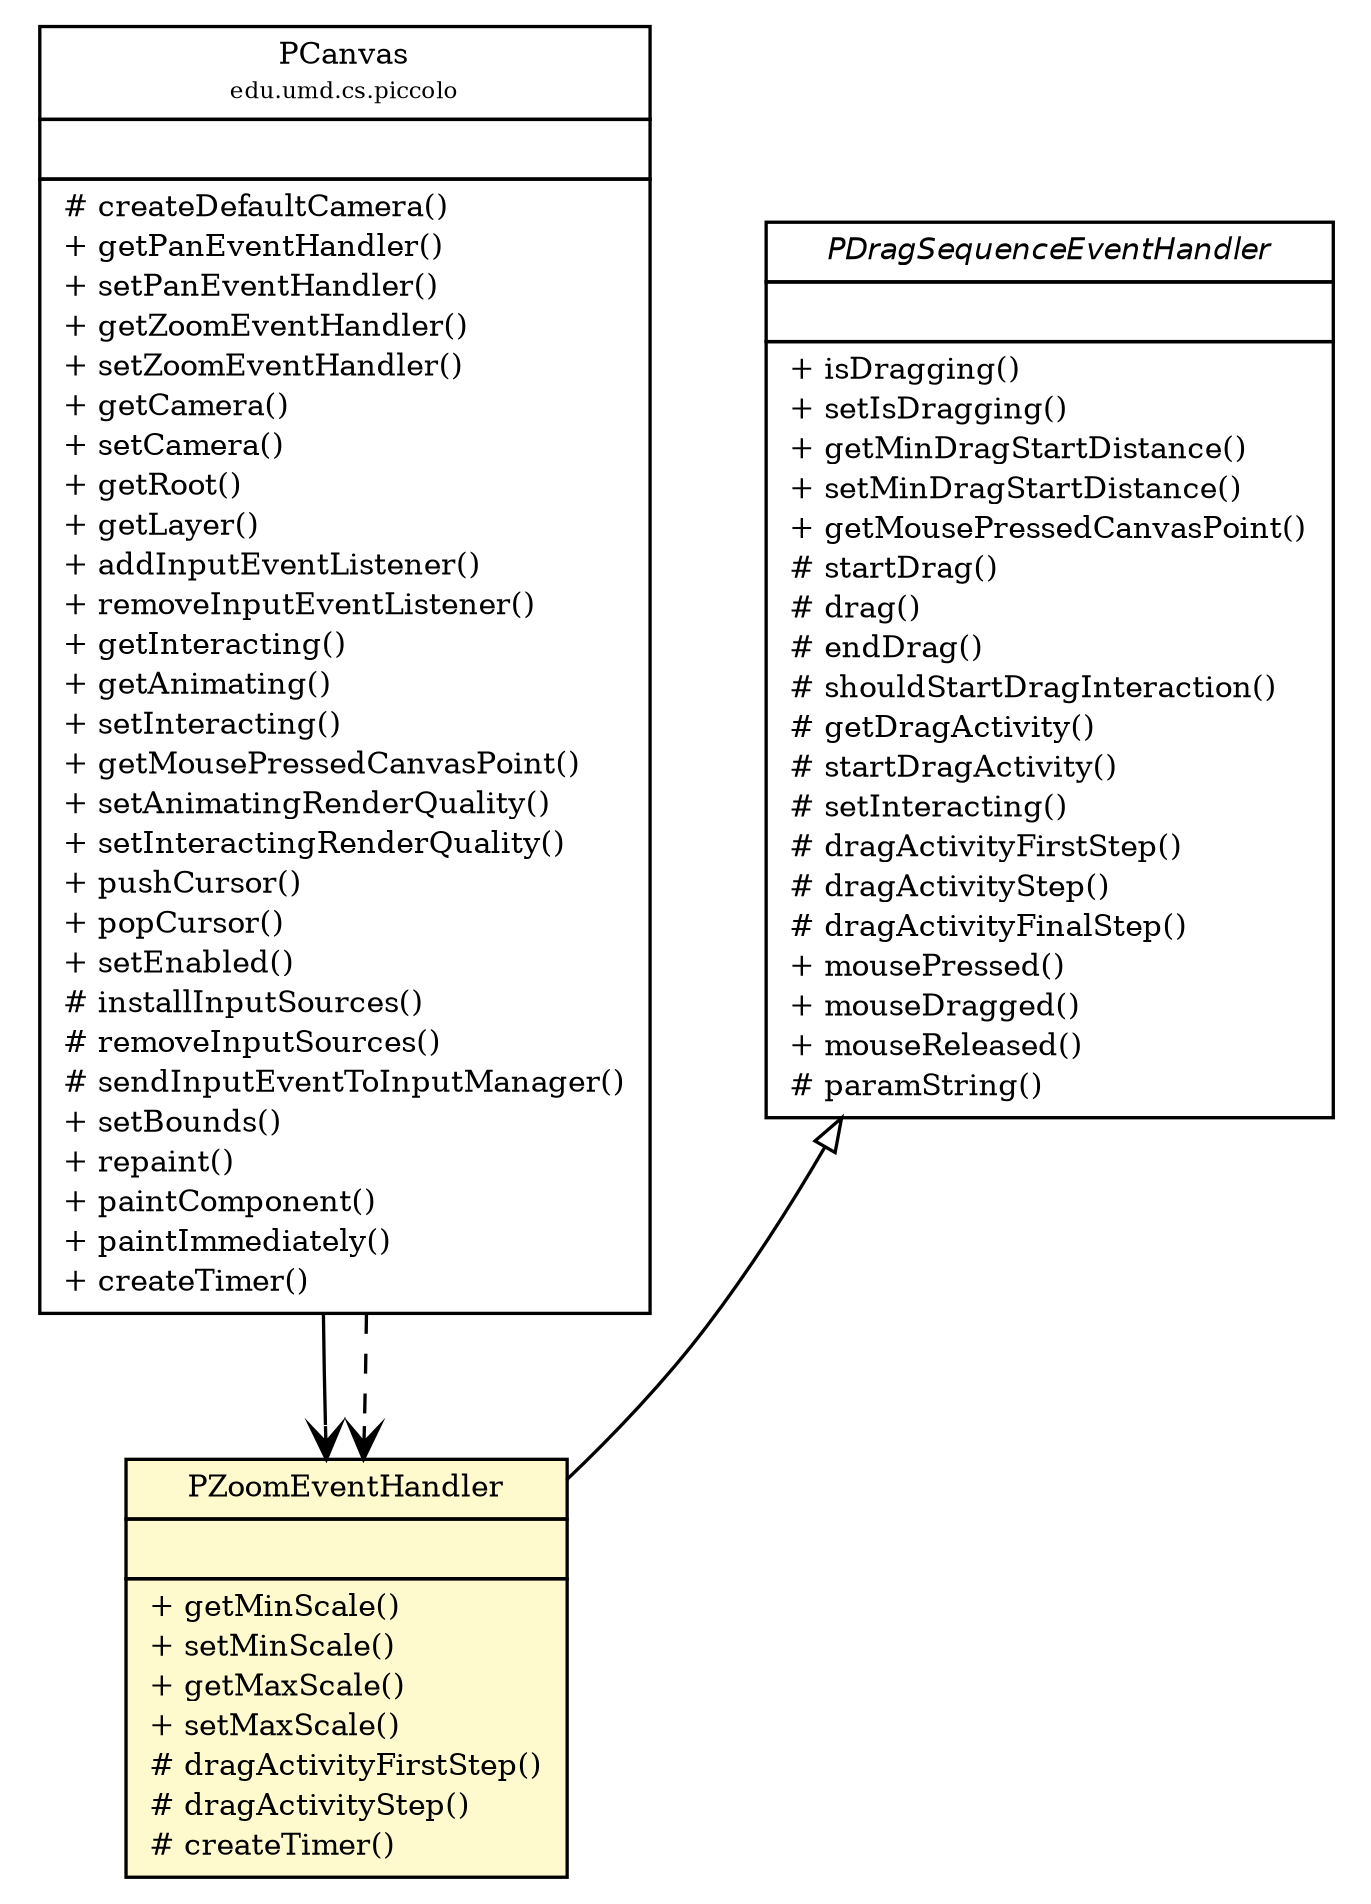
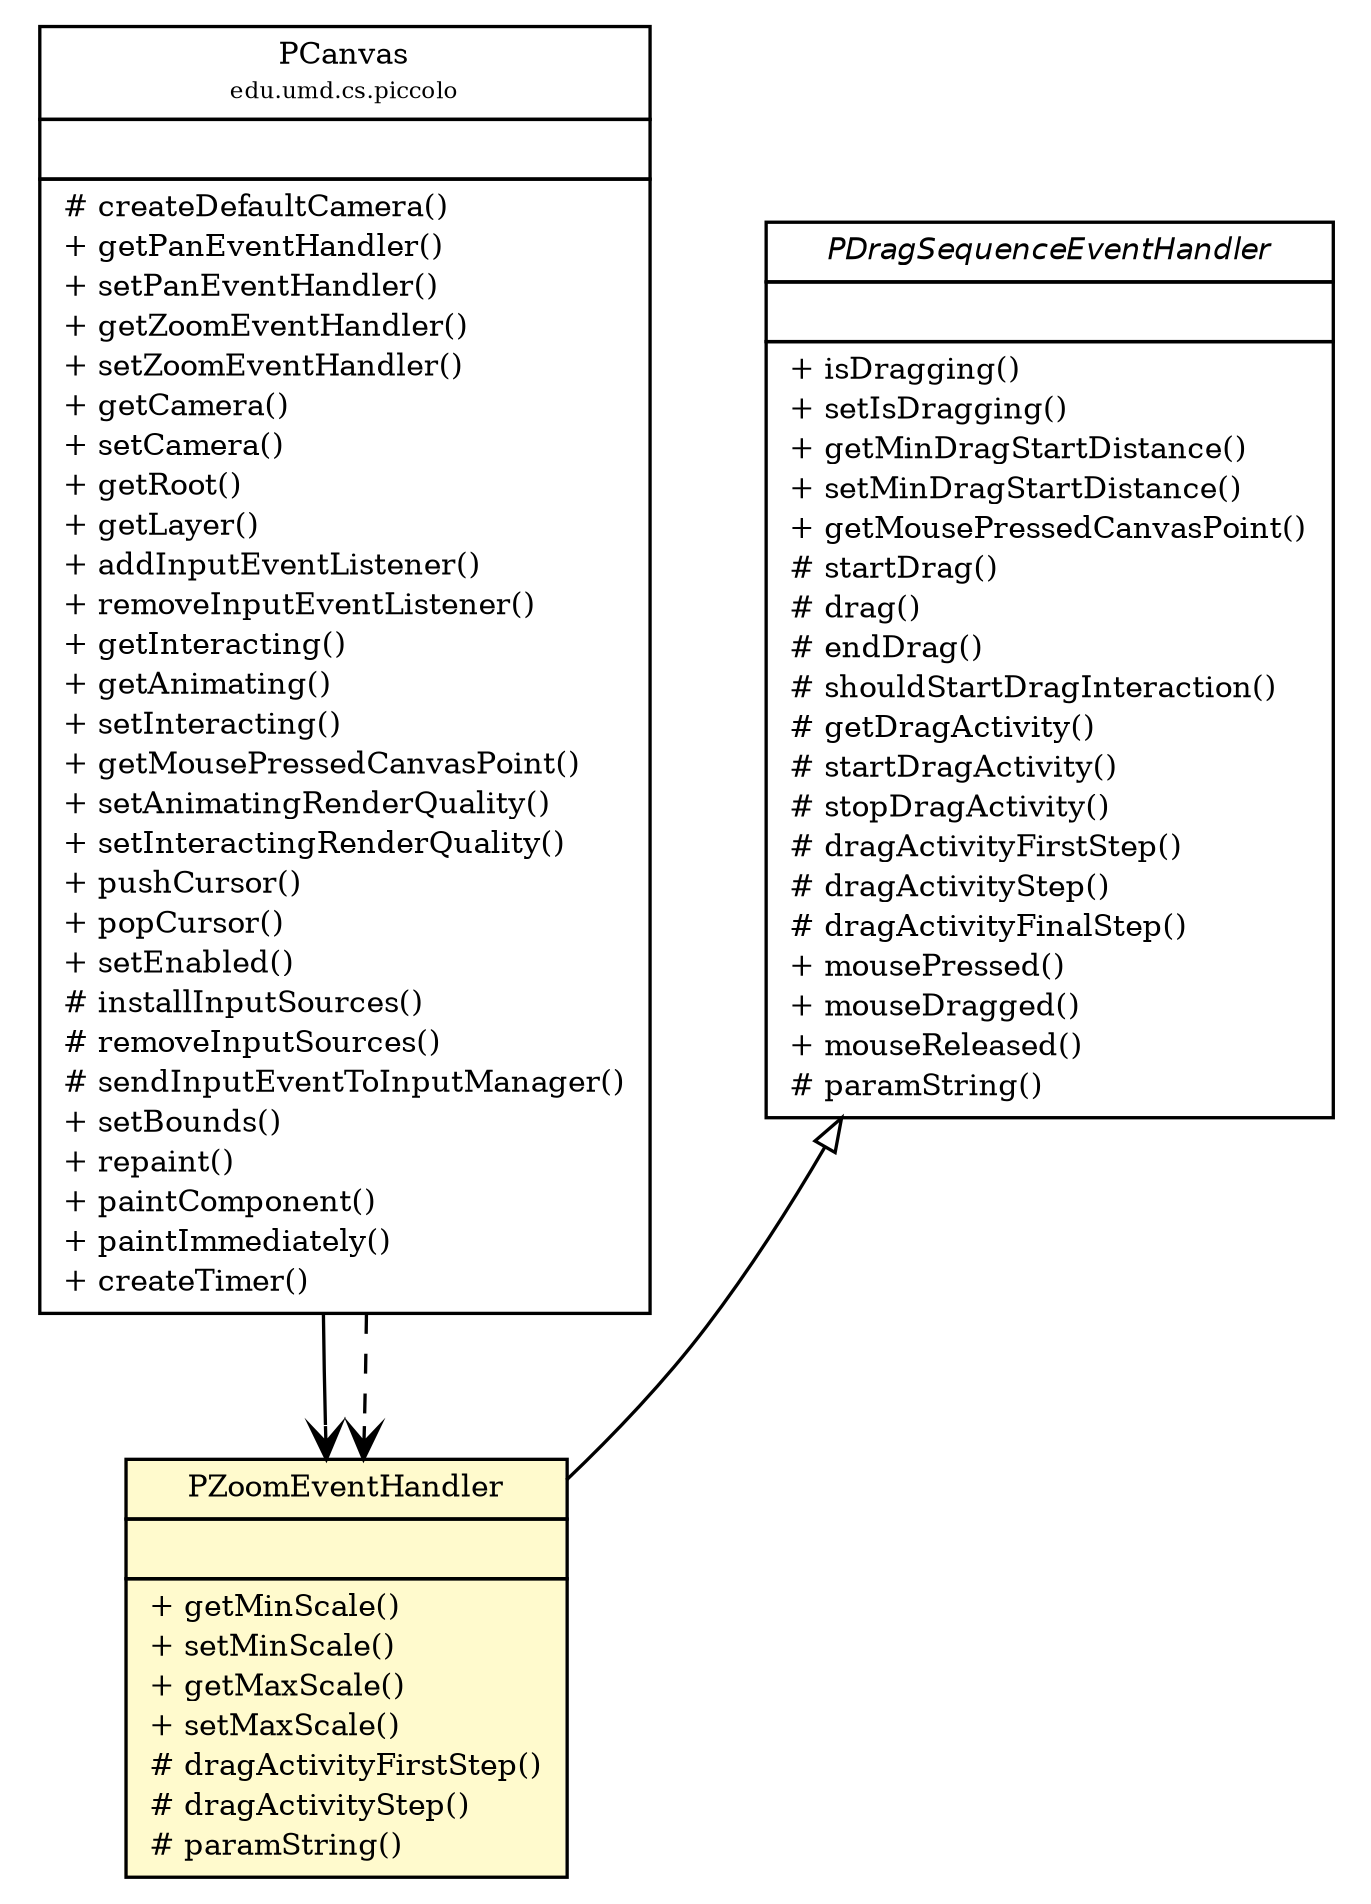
node "PDragSequenceEventHandler": text "# setInteracting()" -> "# stopDragActivity()"
node "PZoomEventHandler": text "# createTimer()" -> "# paramString()"
